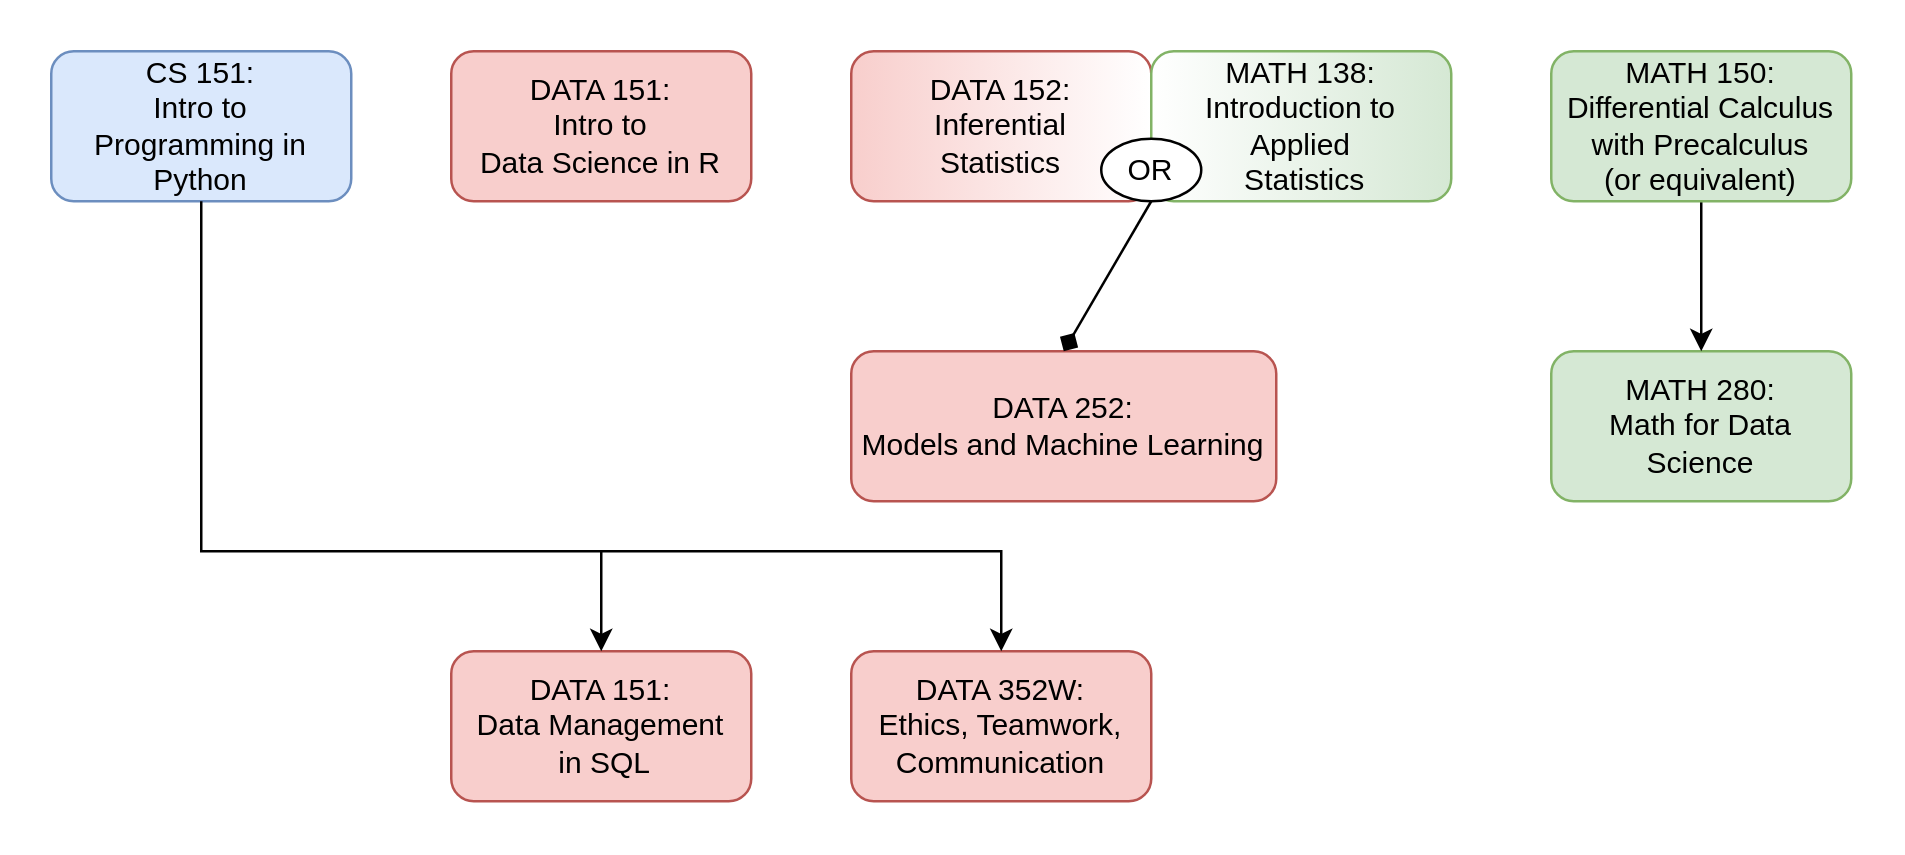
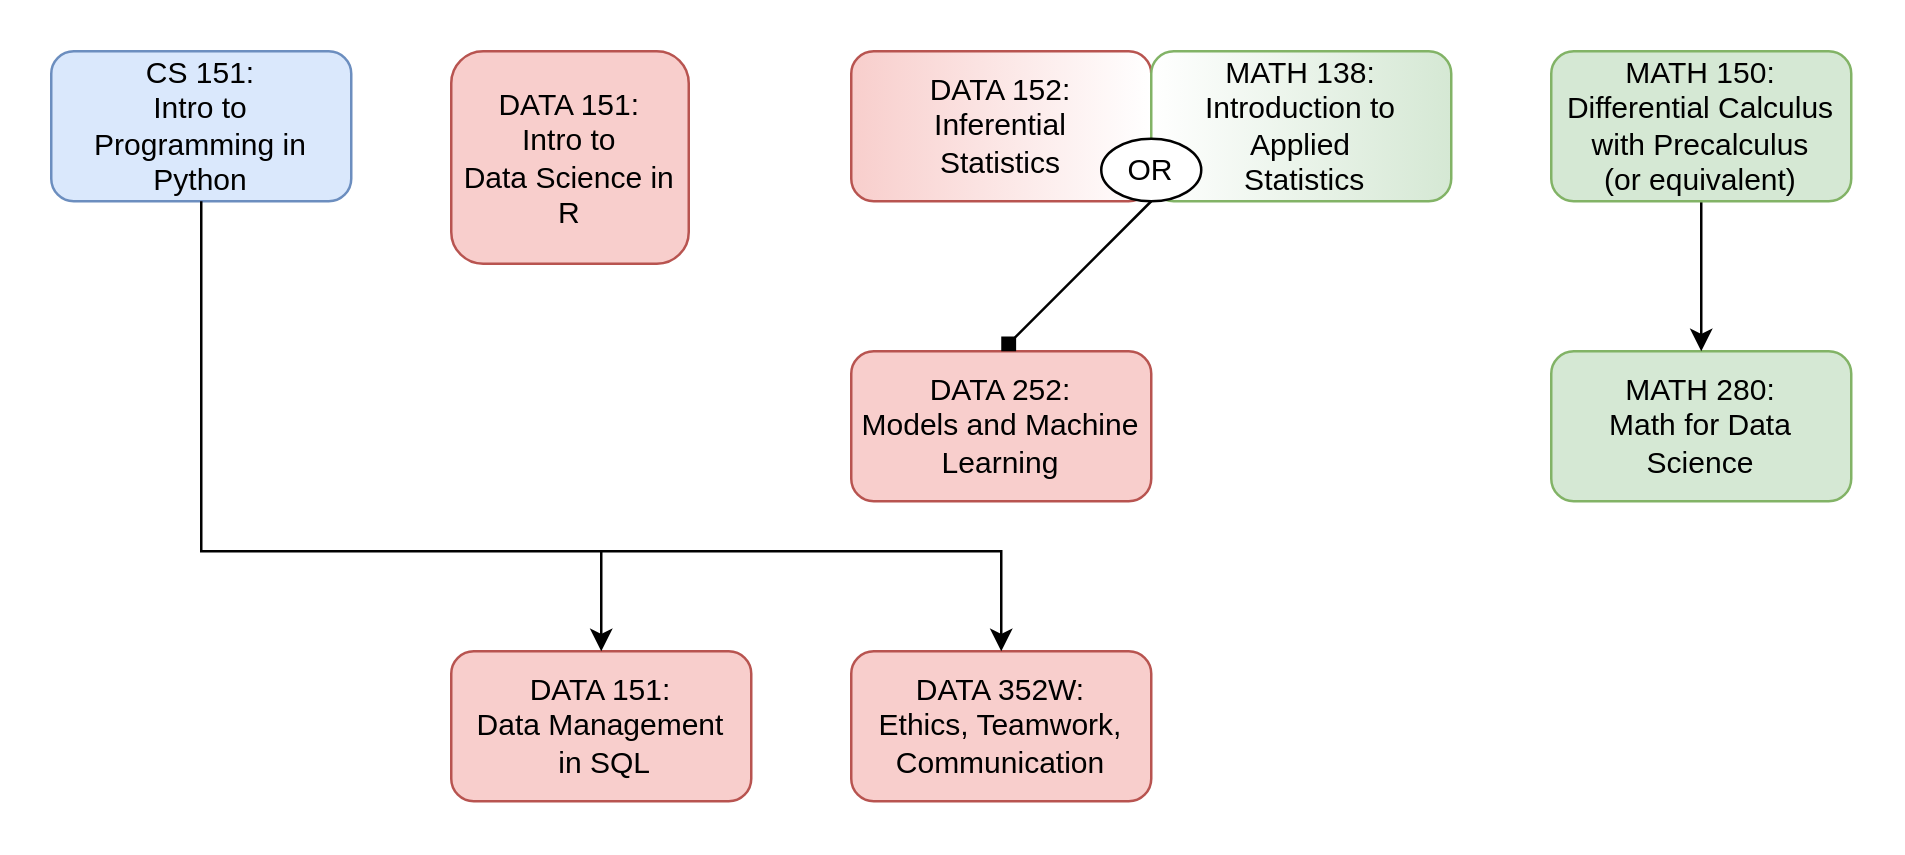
node "DATA 151: Intro to Data Science in R": size 300x150 -> 238x213
node "DATA 252: Models and Machine Learning": size 425x150 -> 300x150
